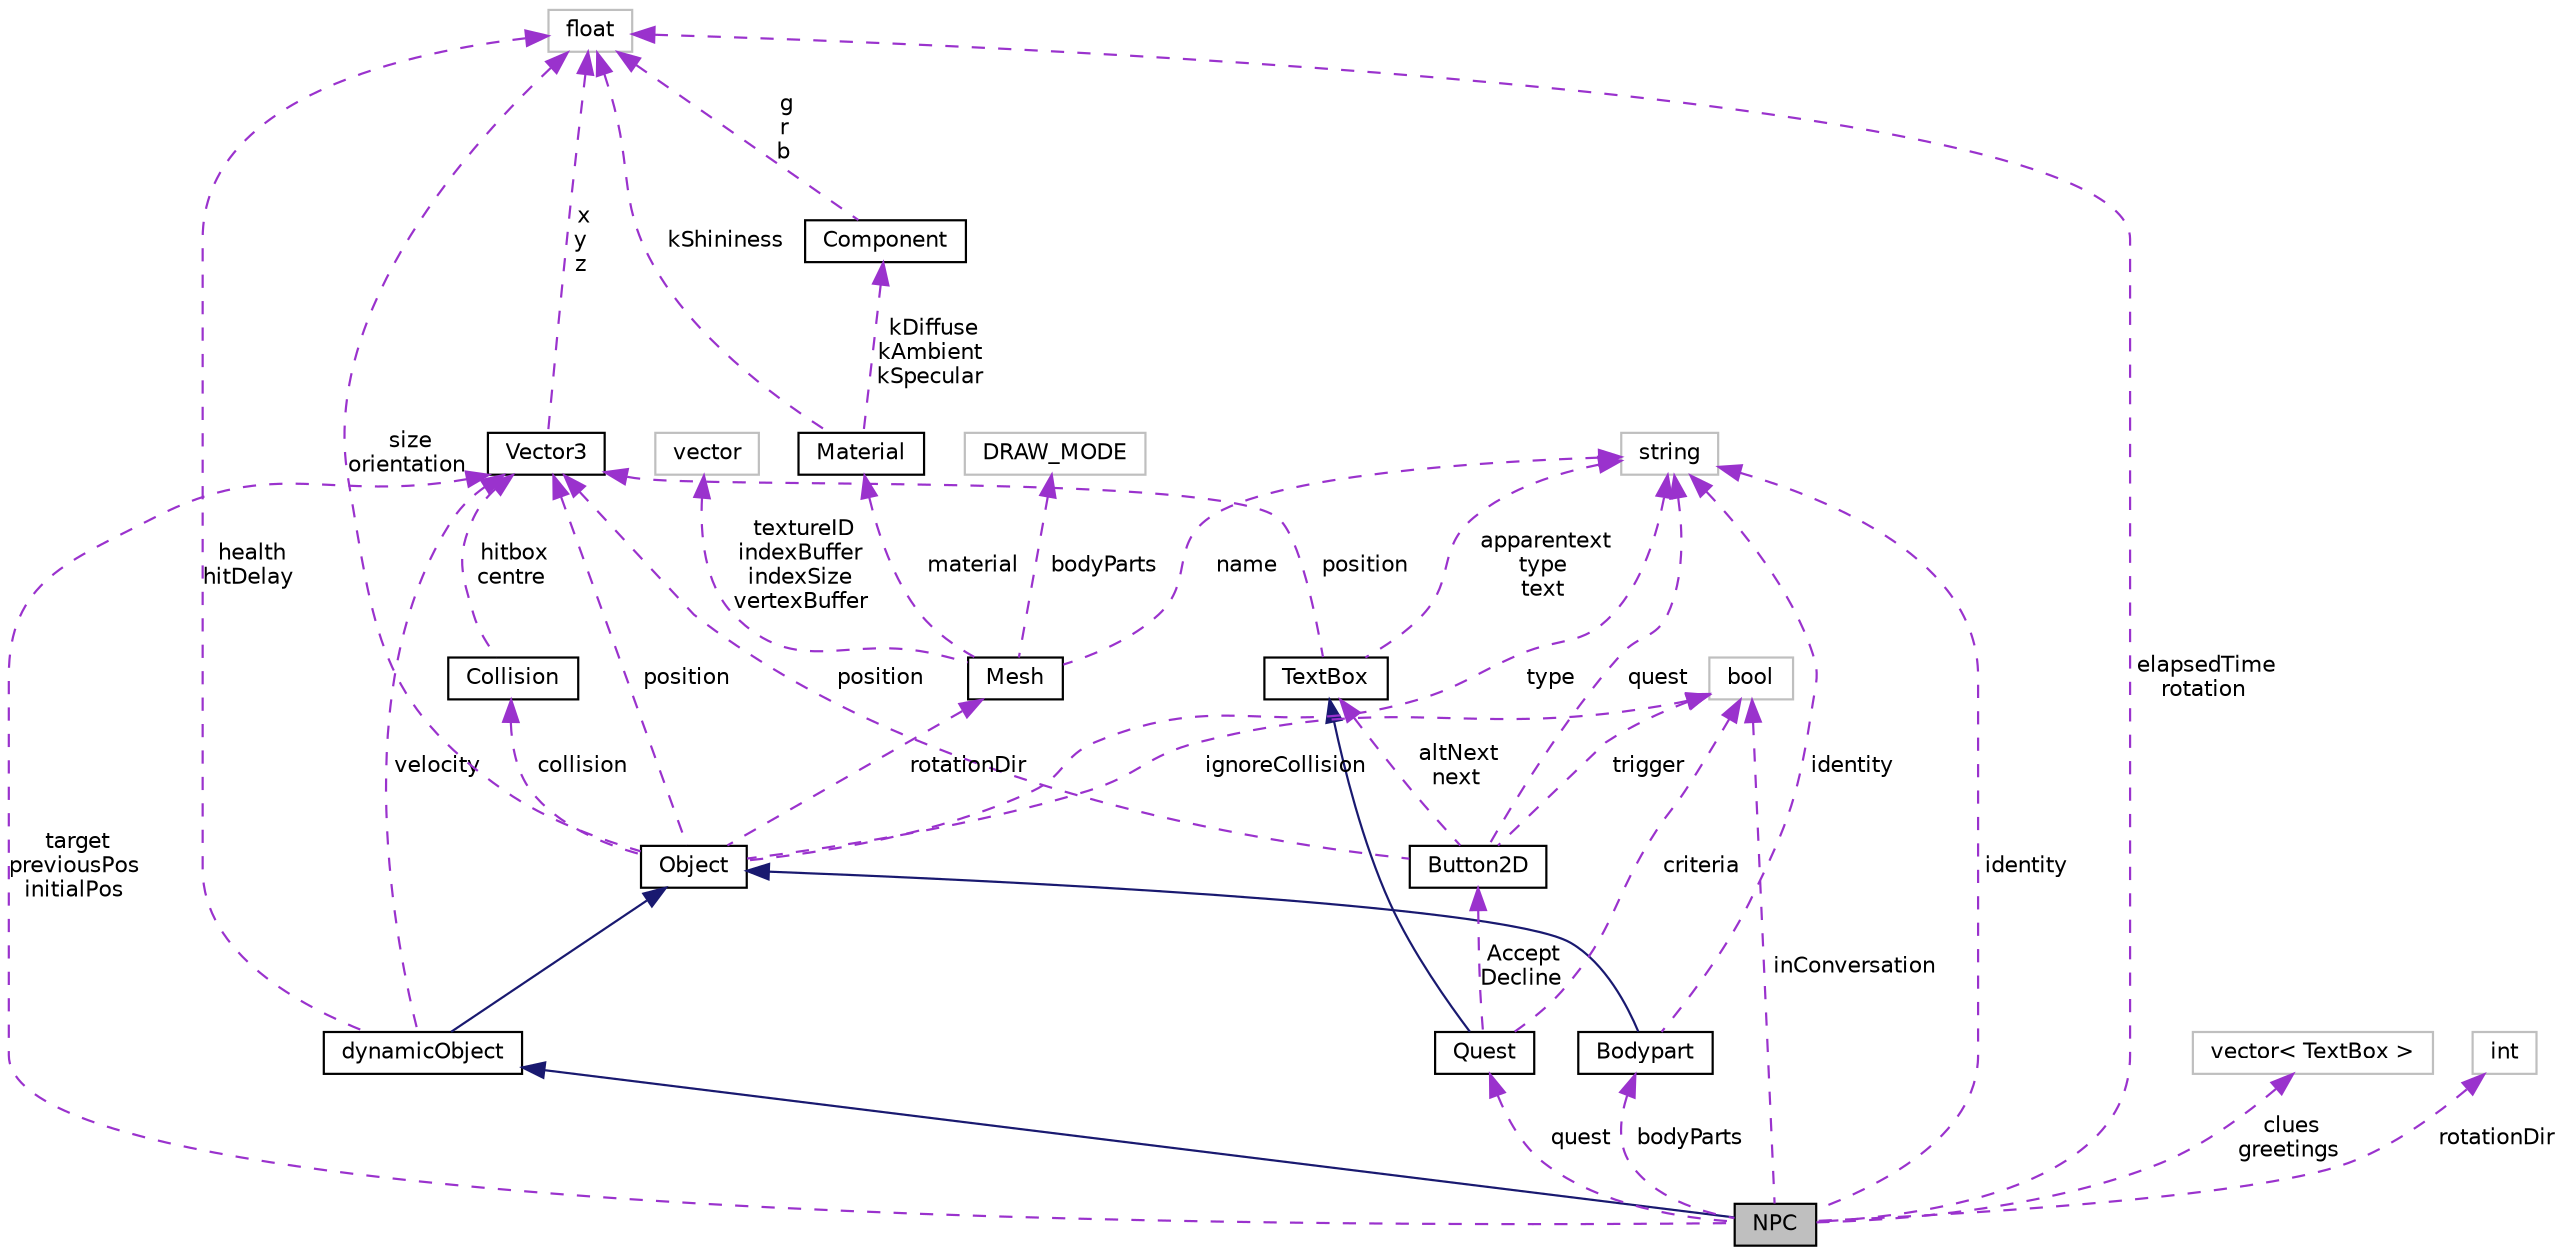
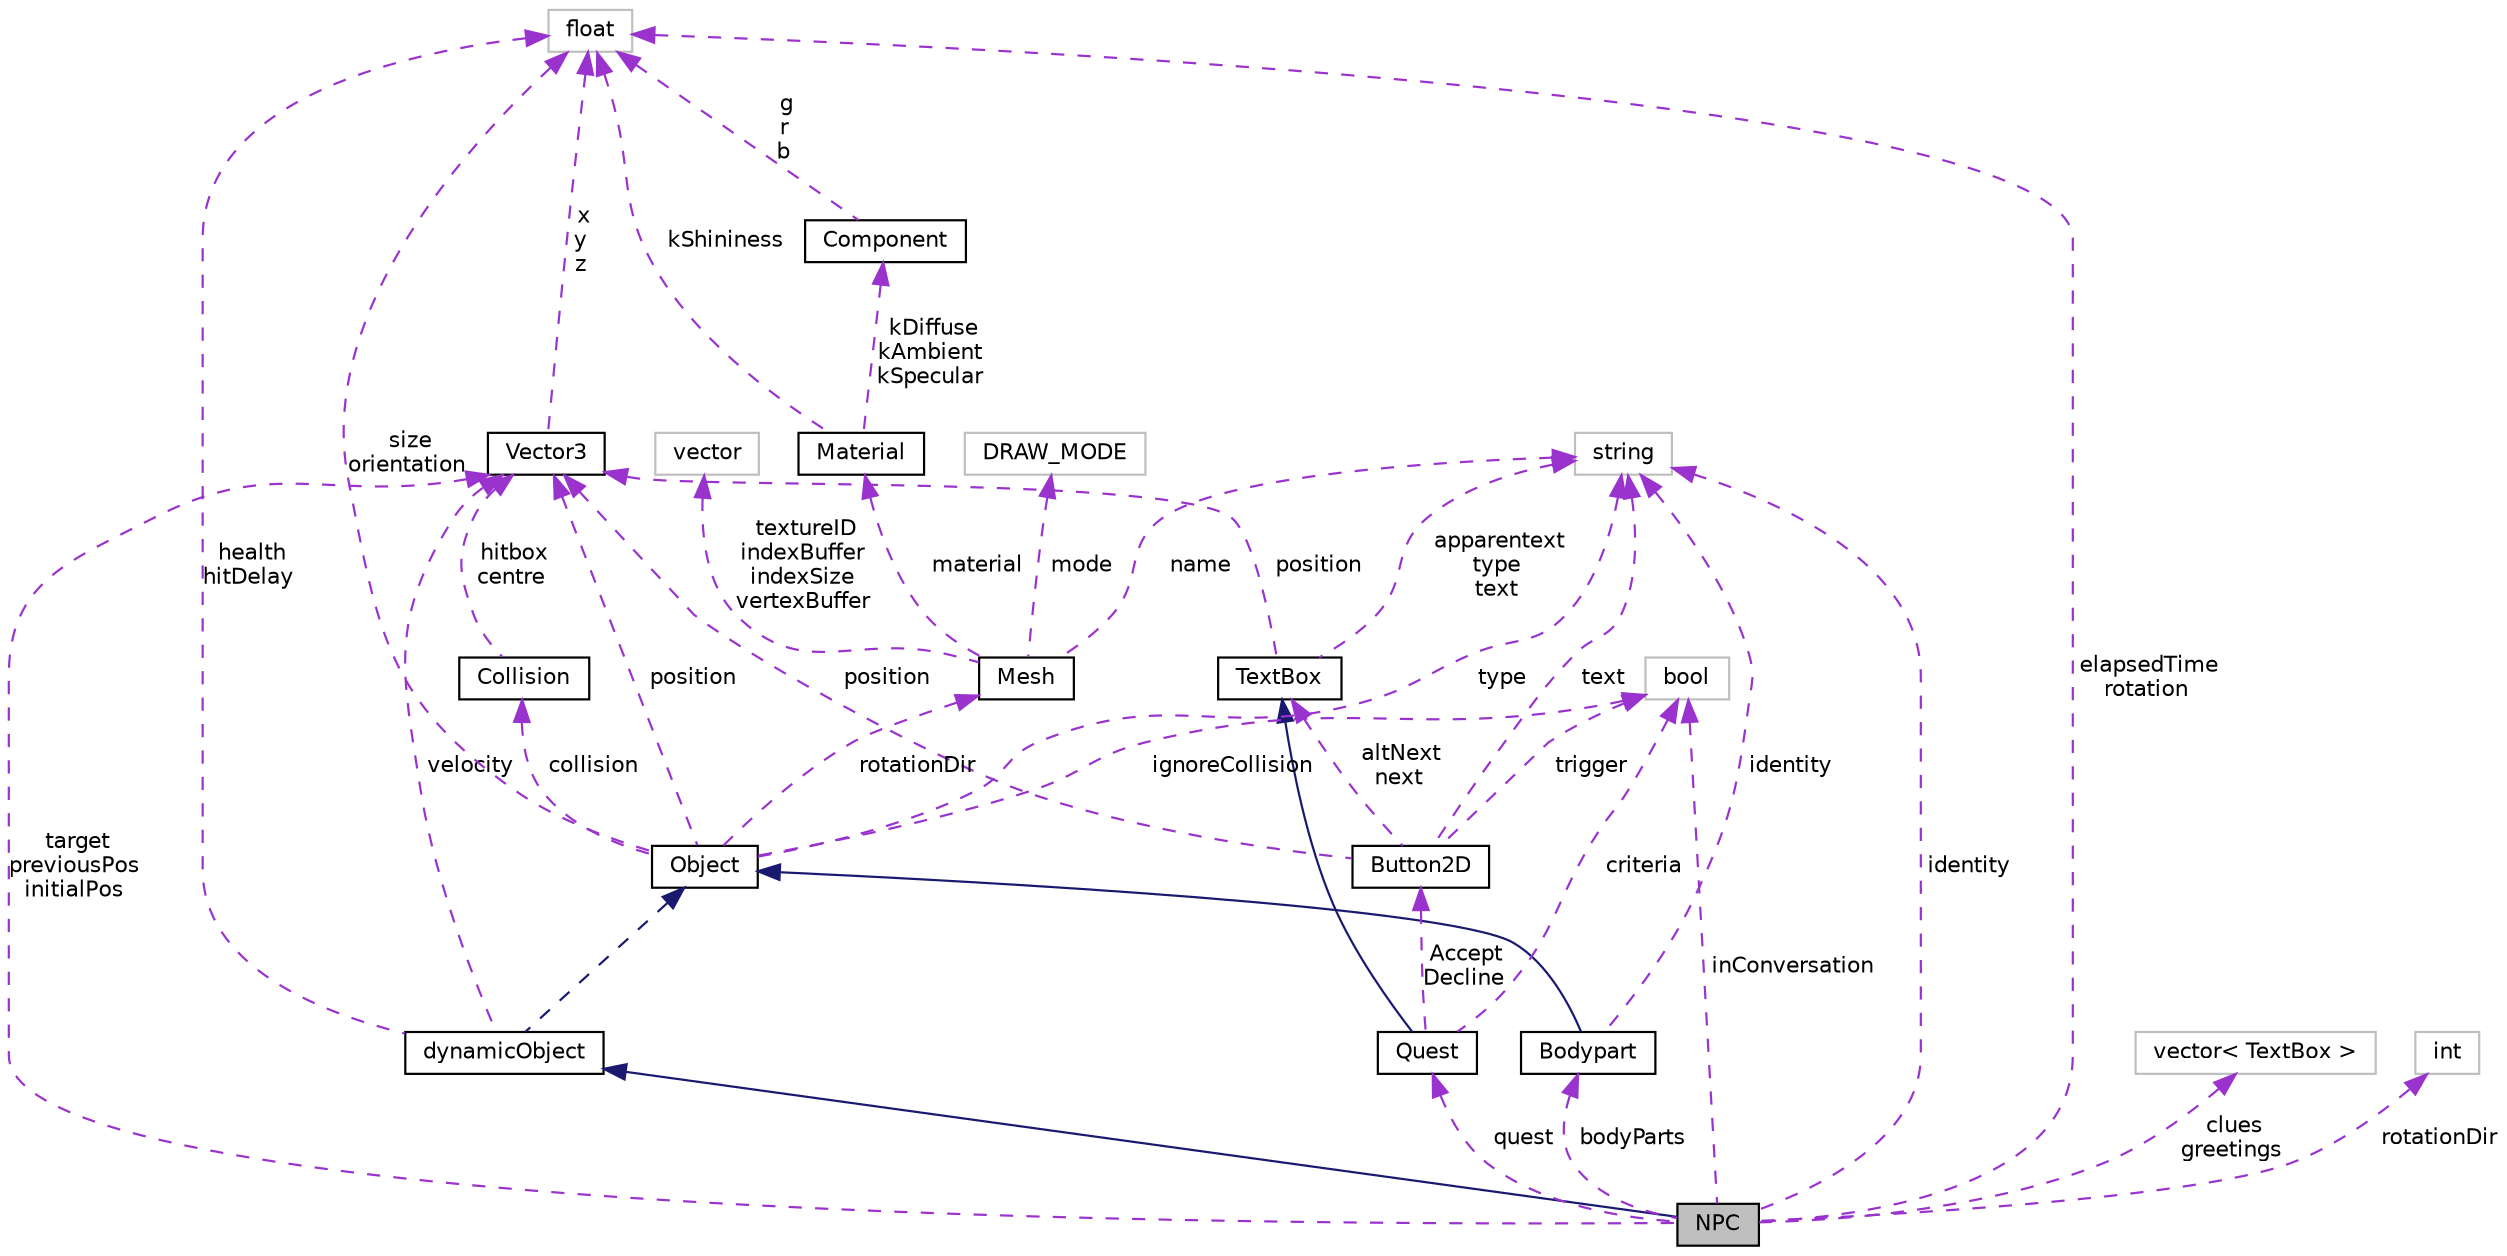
edge "Mesh" -> "DRAW_MODE": label " bodyParts" -> " mode"
edge "Button2D" -> "string": label " quest" -> " text"
edge "dynamicObject" -> "Object": style solid -> dashed
